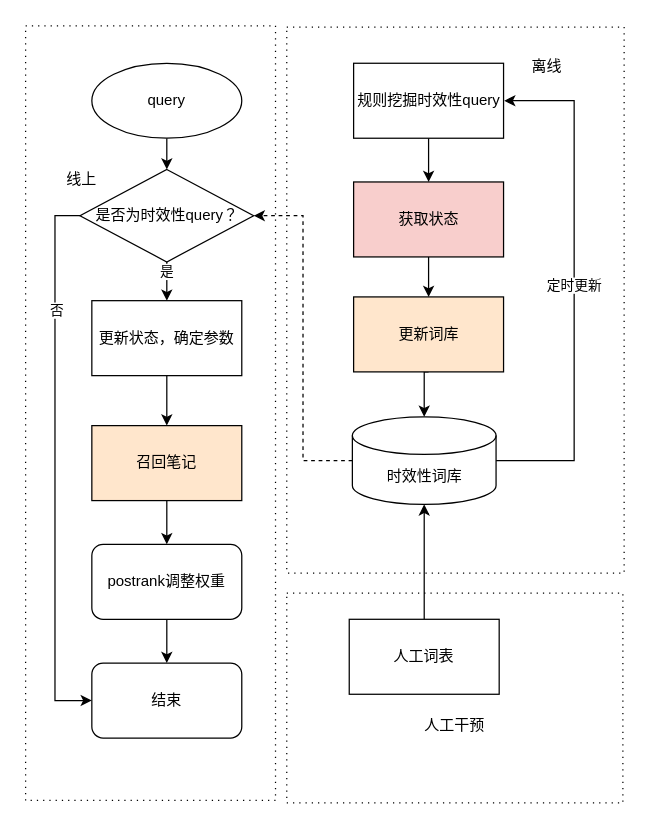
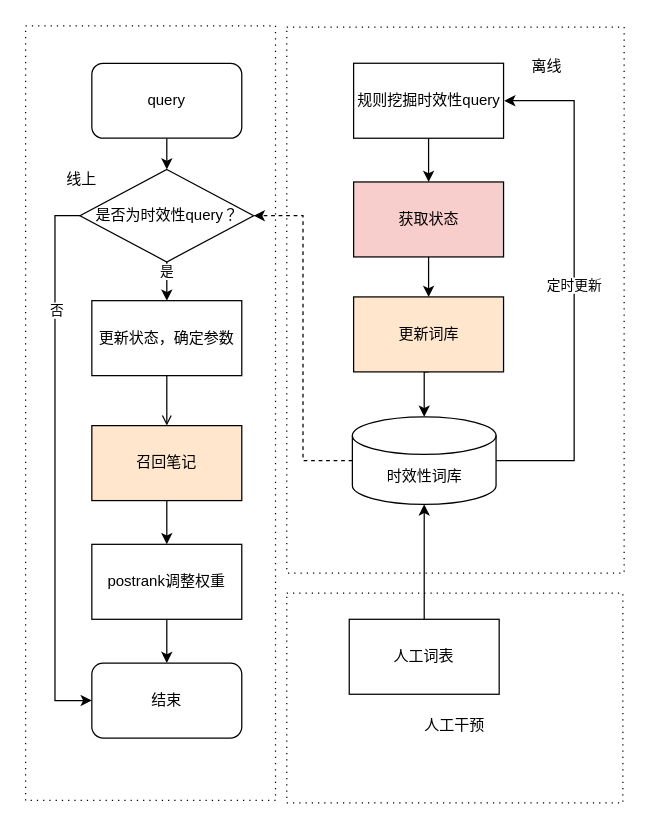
node "query": shape ellipse -> rounded rectangle
edge "更新状态，确定参数" -> "召回笔记": arrowhead classic -> open
node "postrank调整权重": shape rounded rectangle -> rectangle
